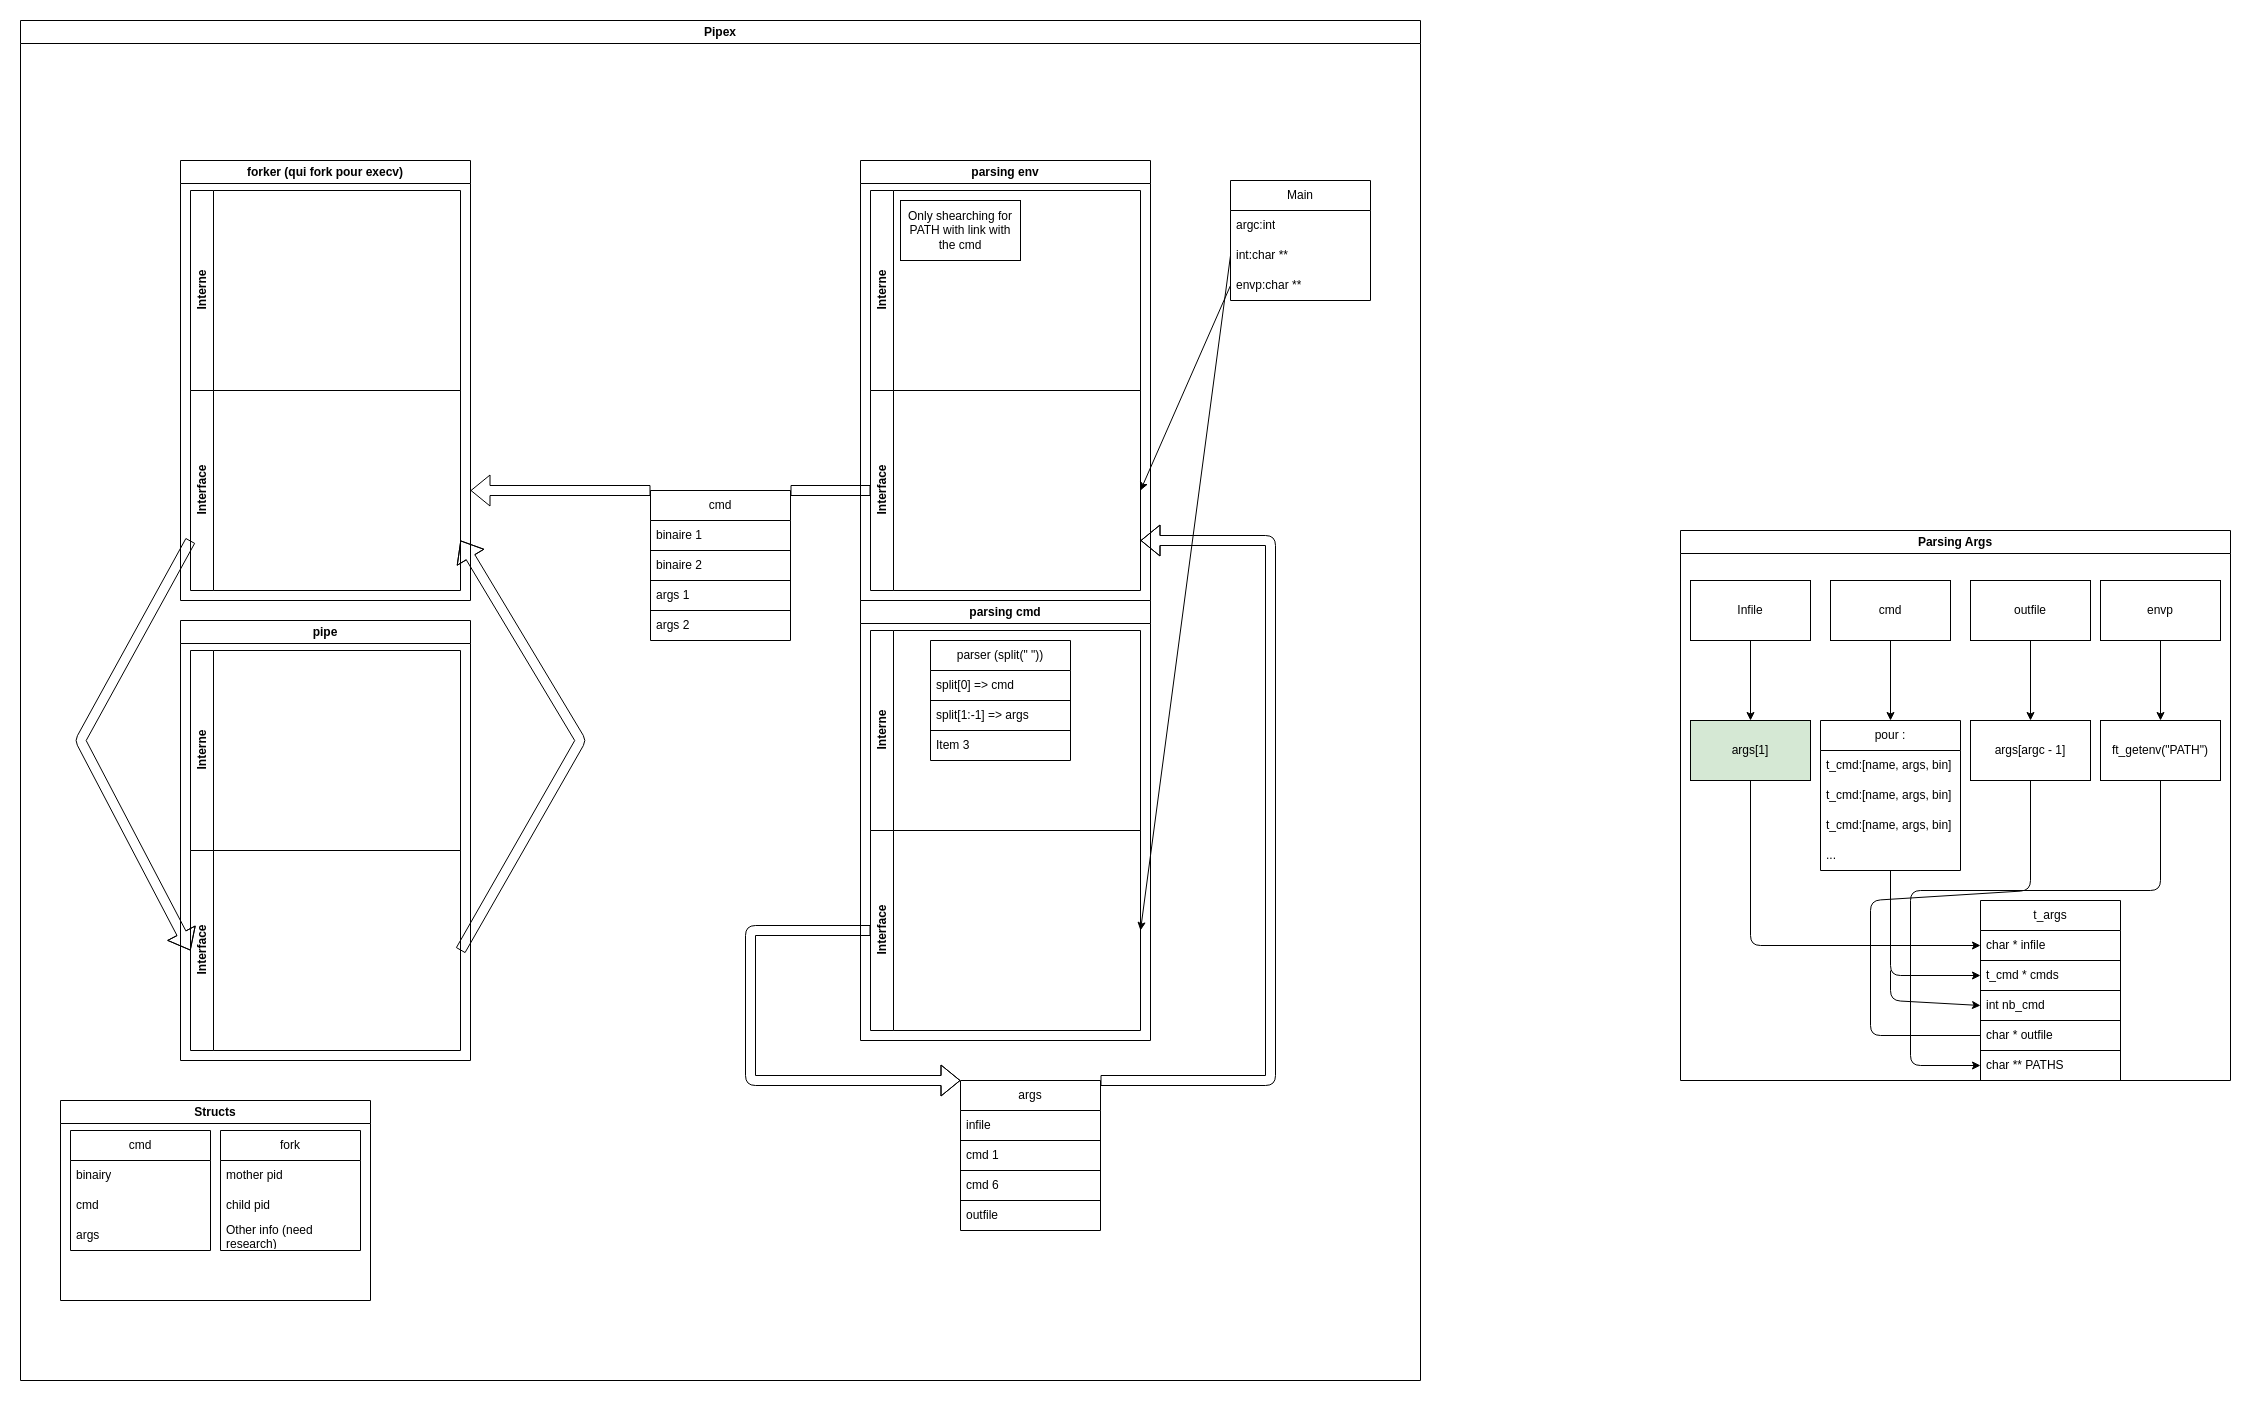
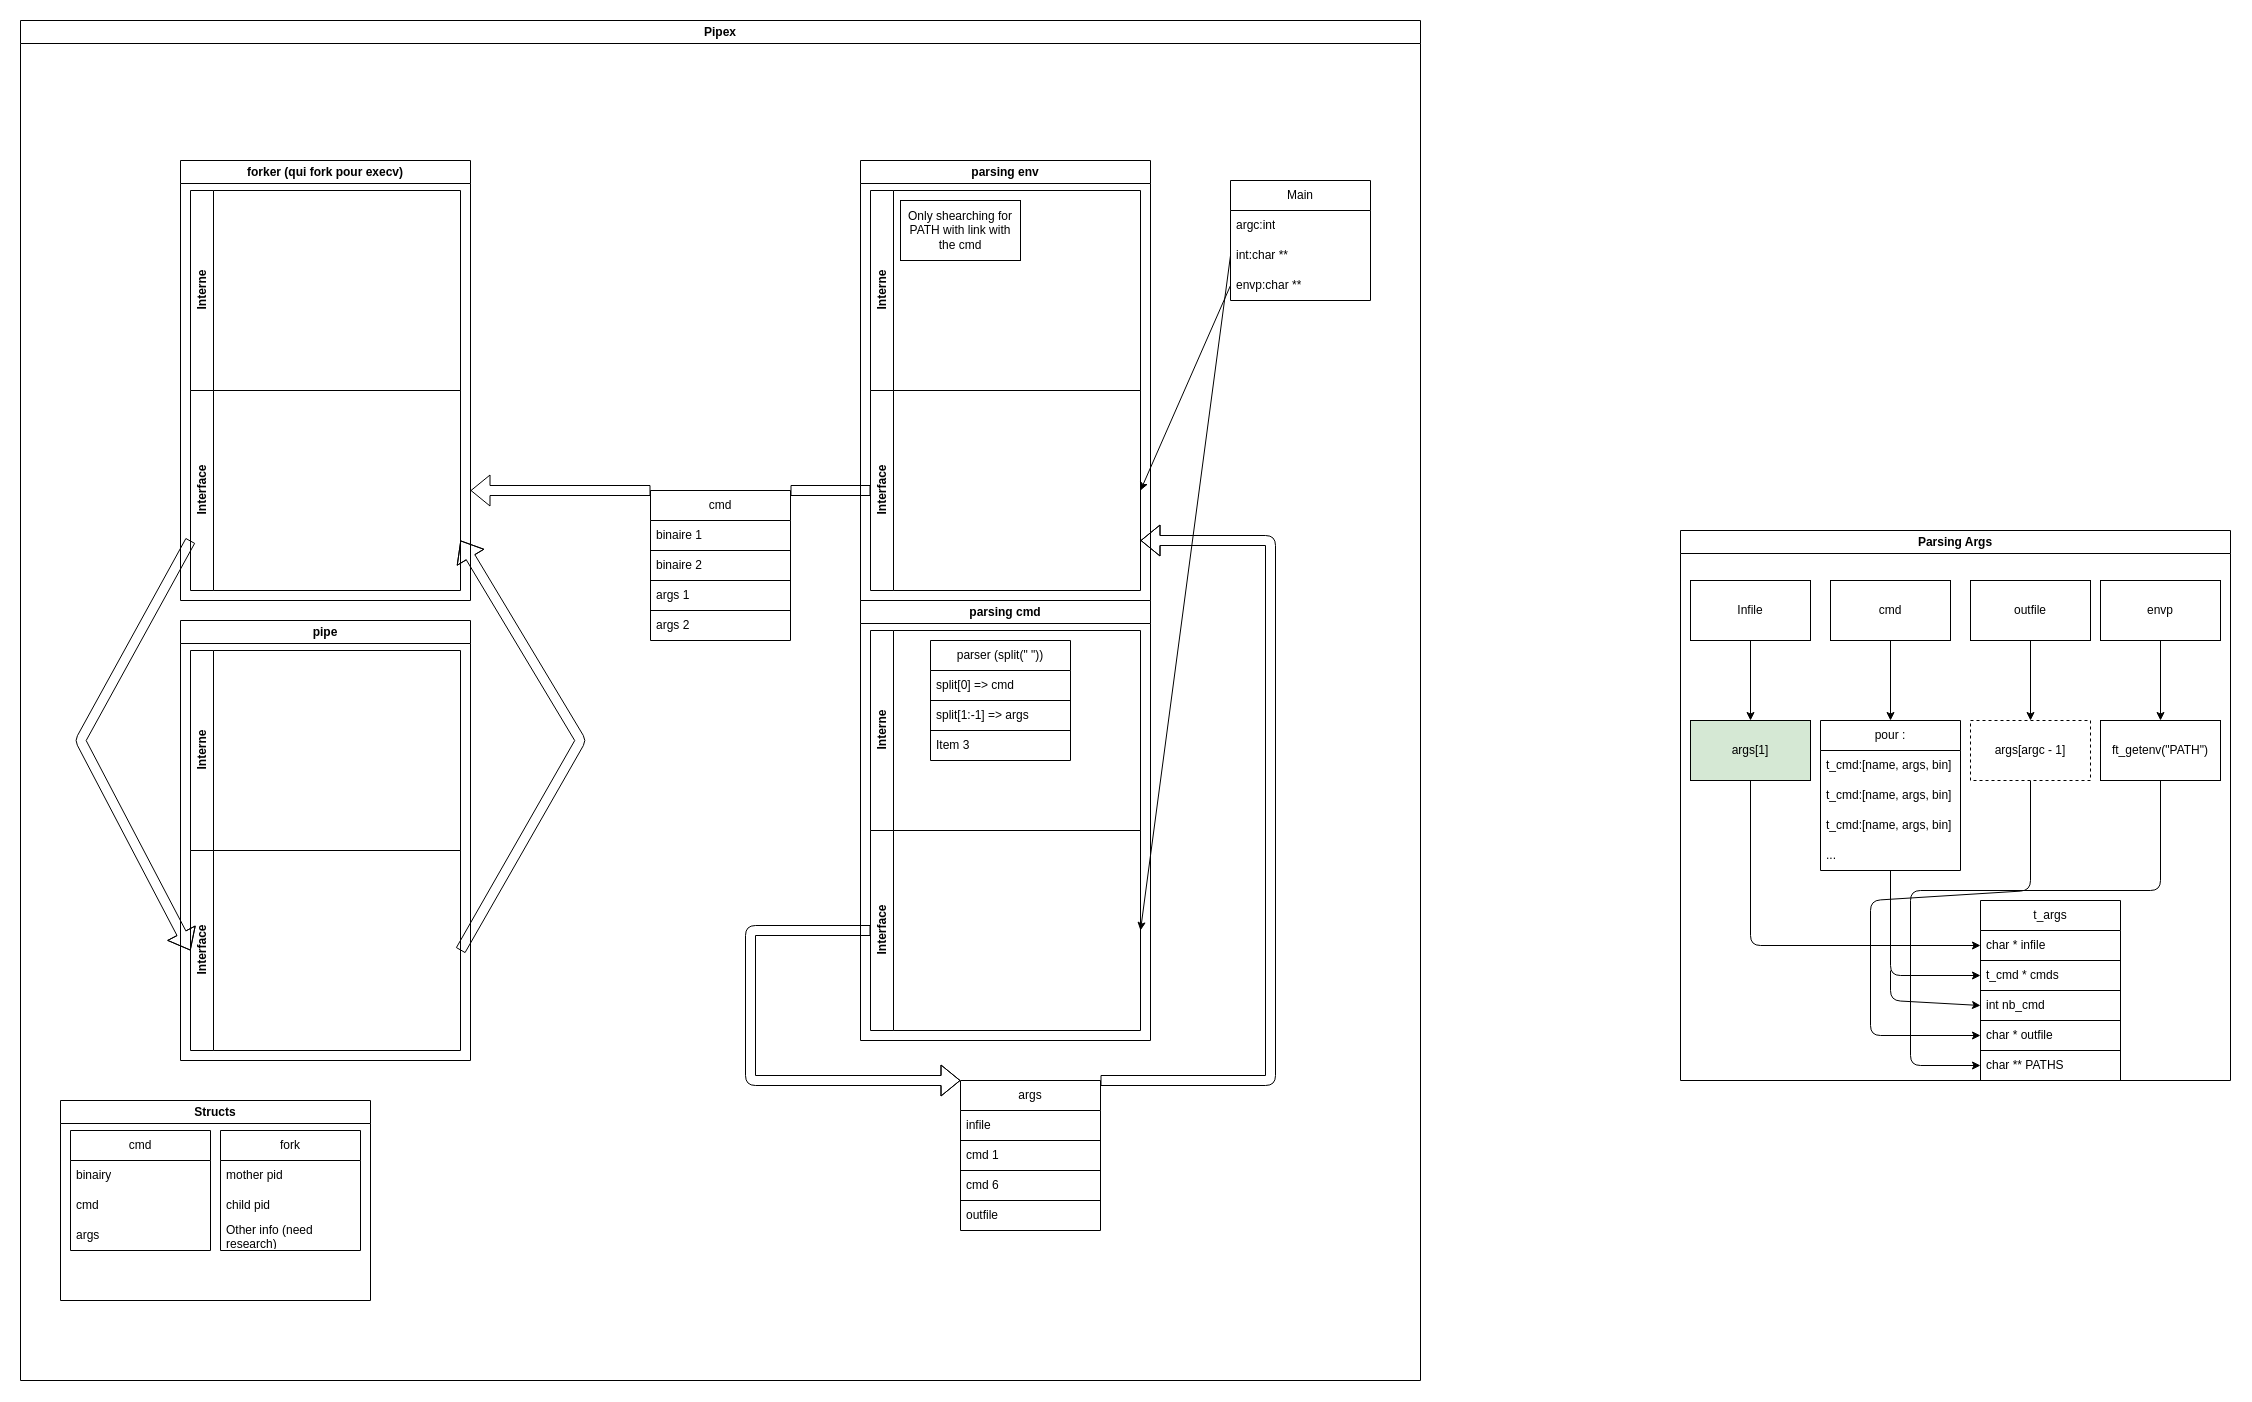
node "args[argc - 1]": style solid -> dashed
edge "args[argc - 1]" -- "char * outfile": arrowhead none -> classic
